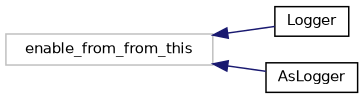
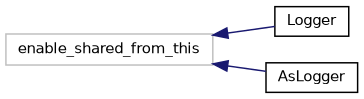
node "enable_from_from_this": label "enable_from_from_this" -> "enable_shared_from_this"
